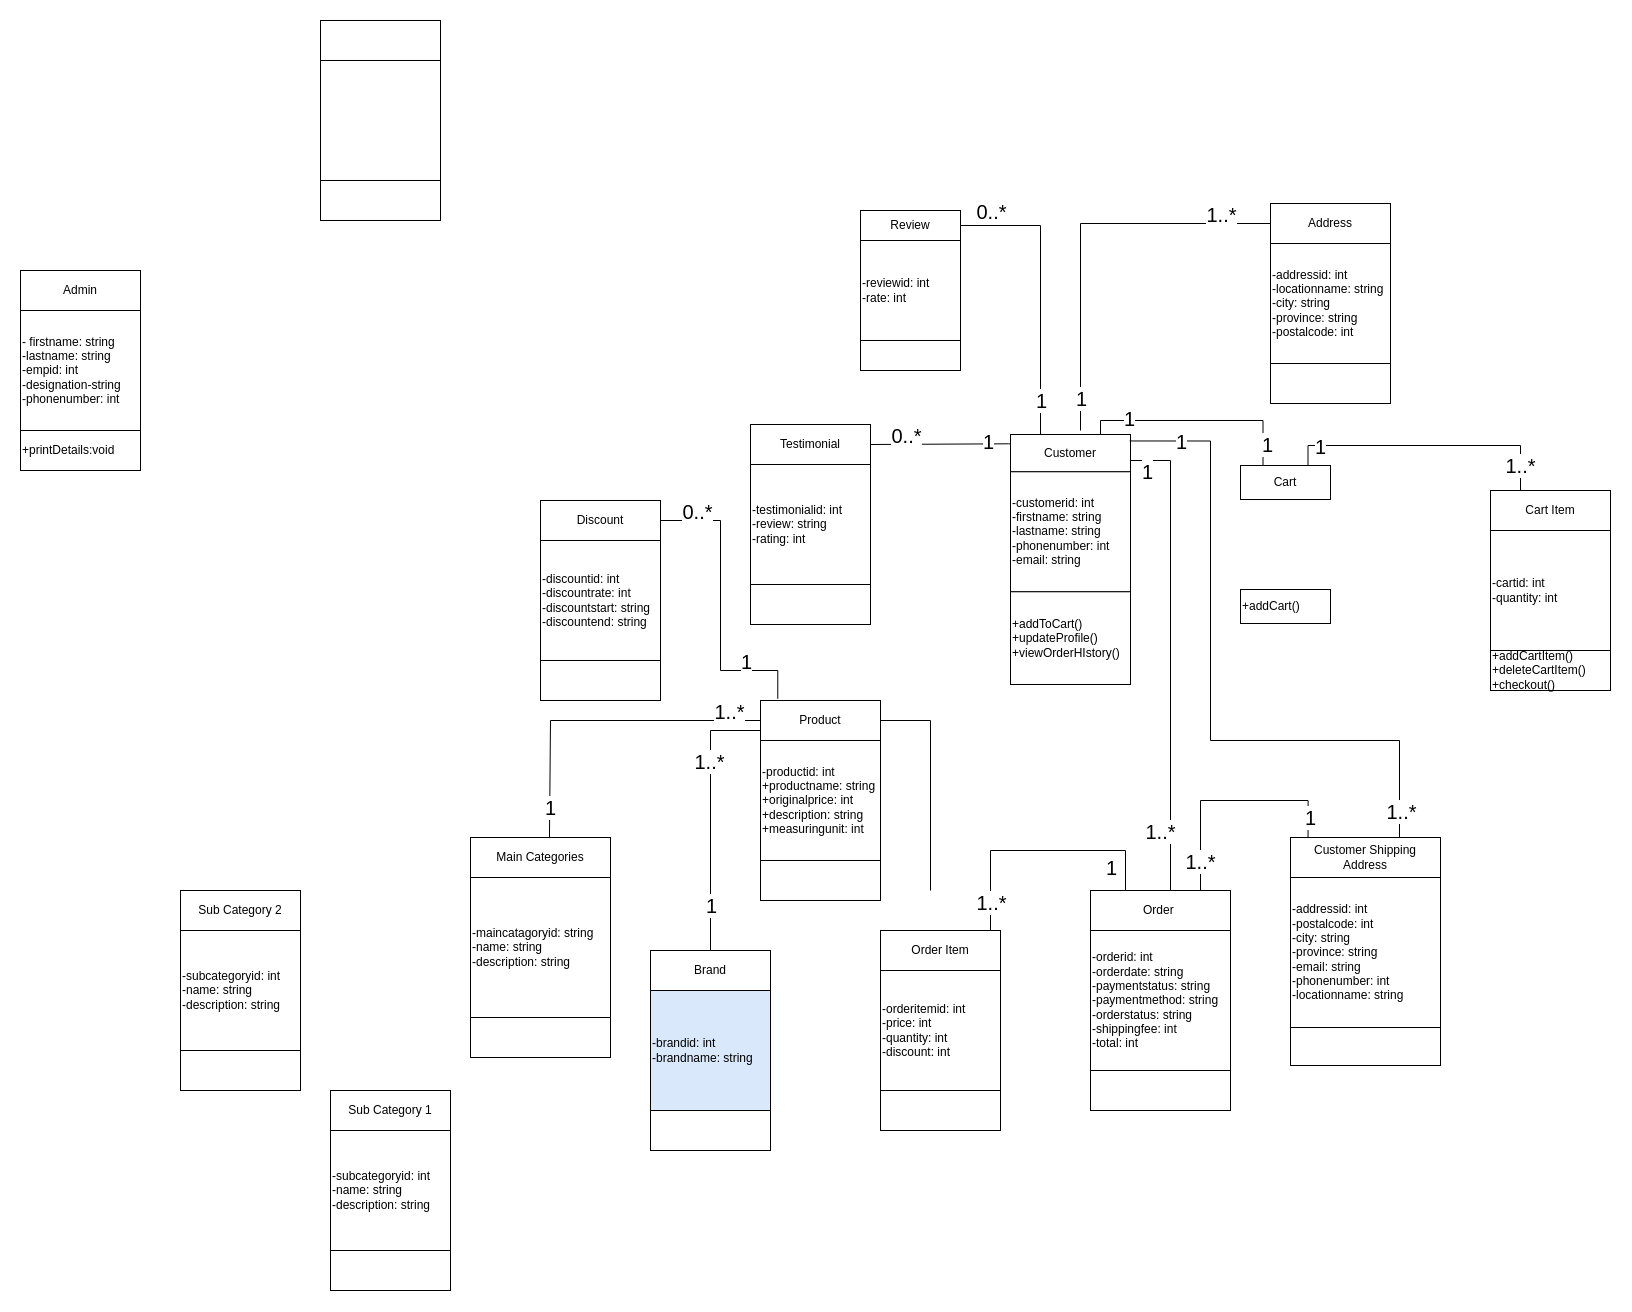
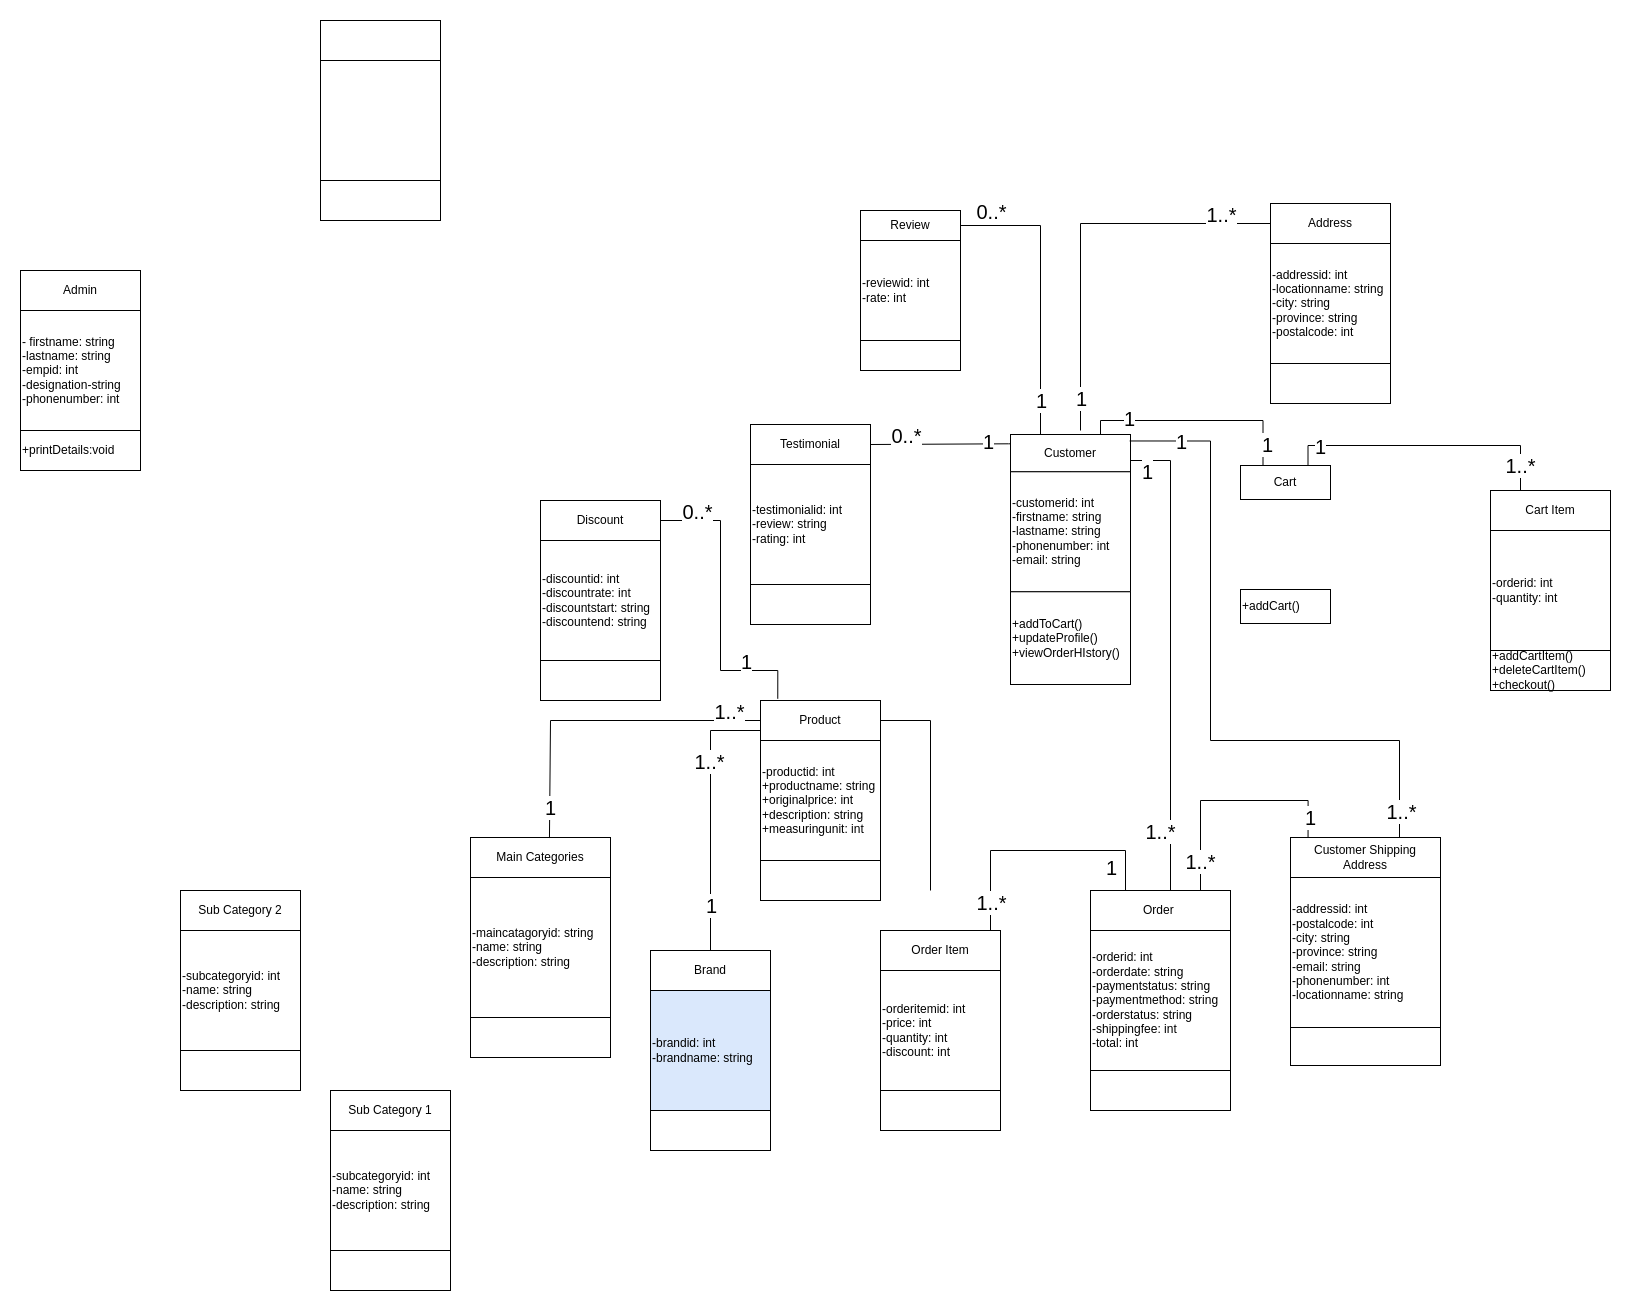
node "-cartid: int -quantity: int": label "-cartid: int -quantity: int" -> "-orderid: int -quantity: int"
